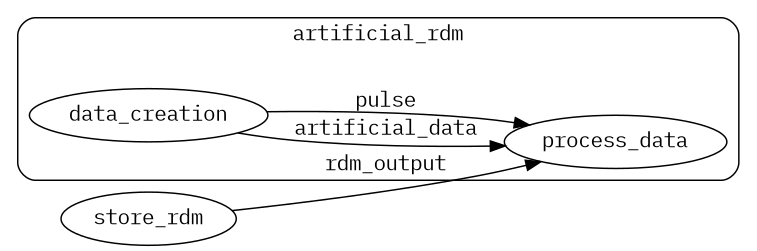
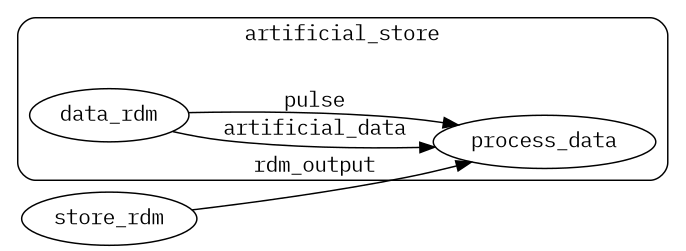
cluster "artificial_rdm": label "artificial_rdm" -> "artificial_store"
node "data_creation": label "data_creation" -> "data_rdm"
